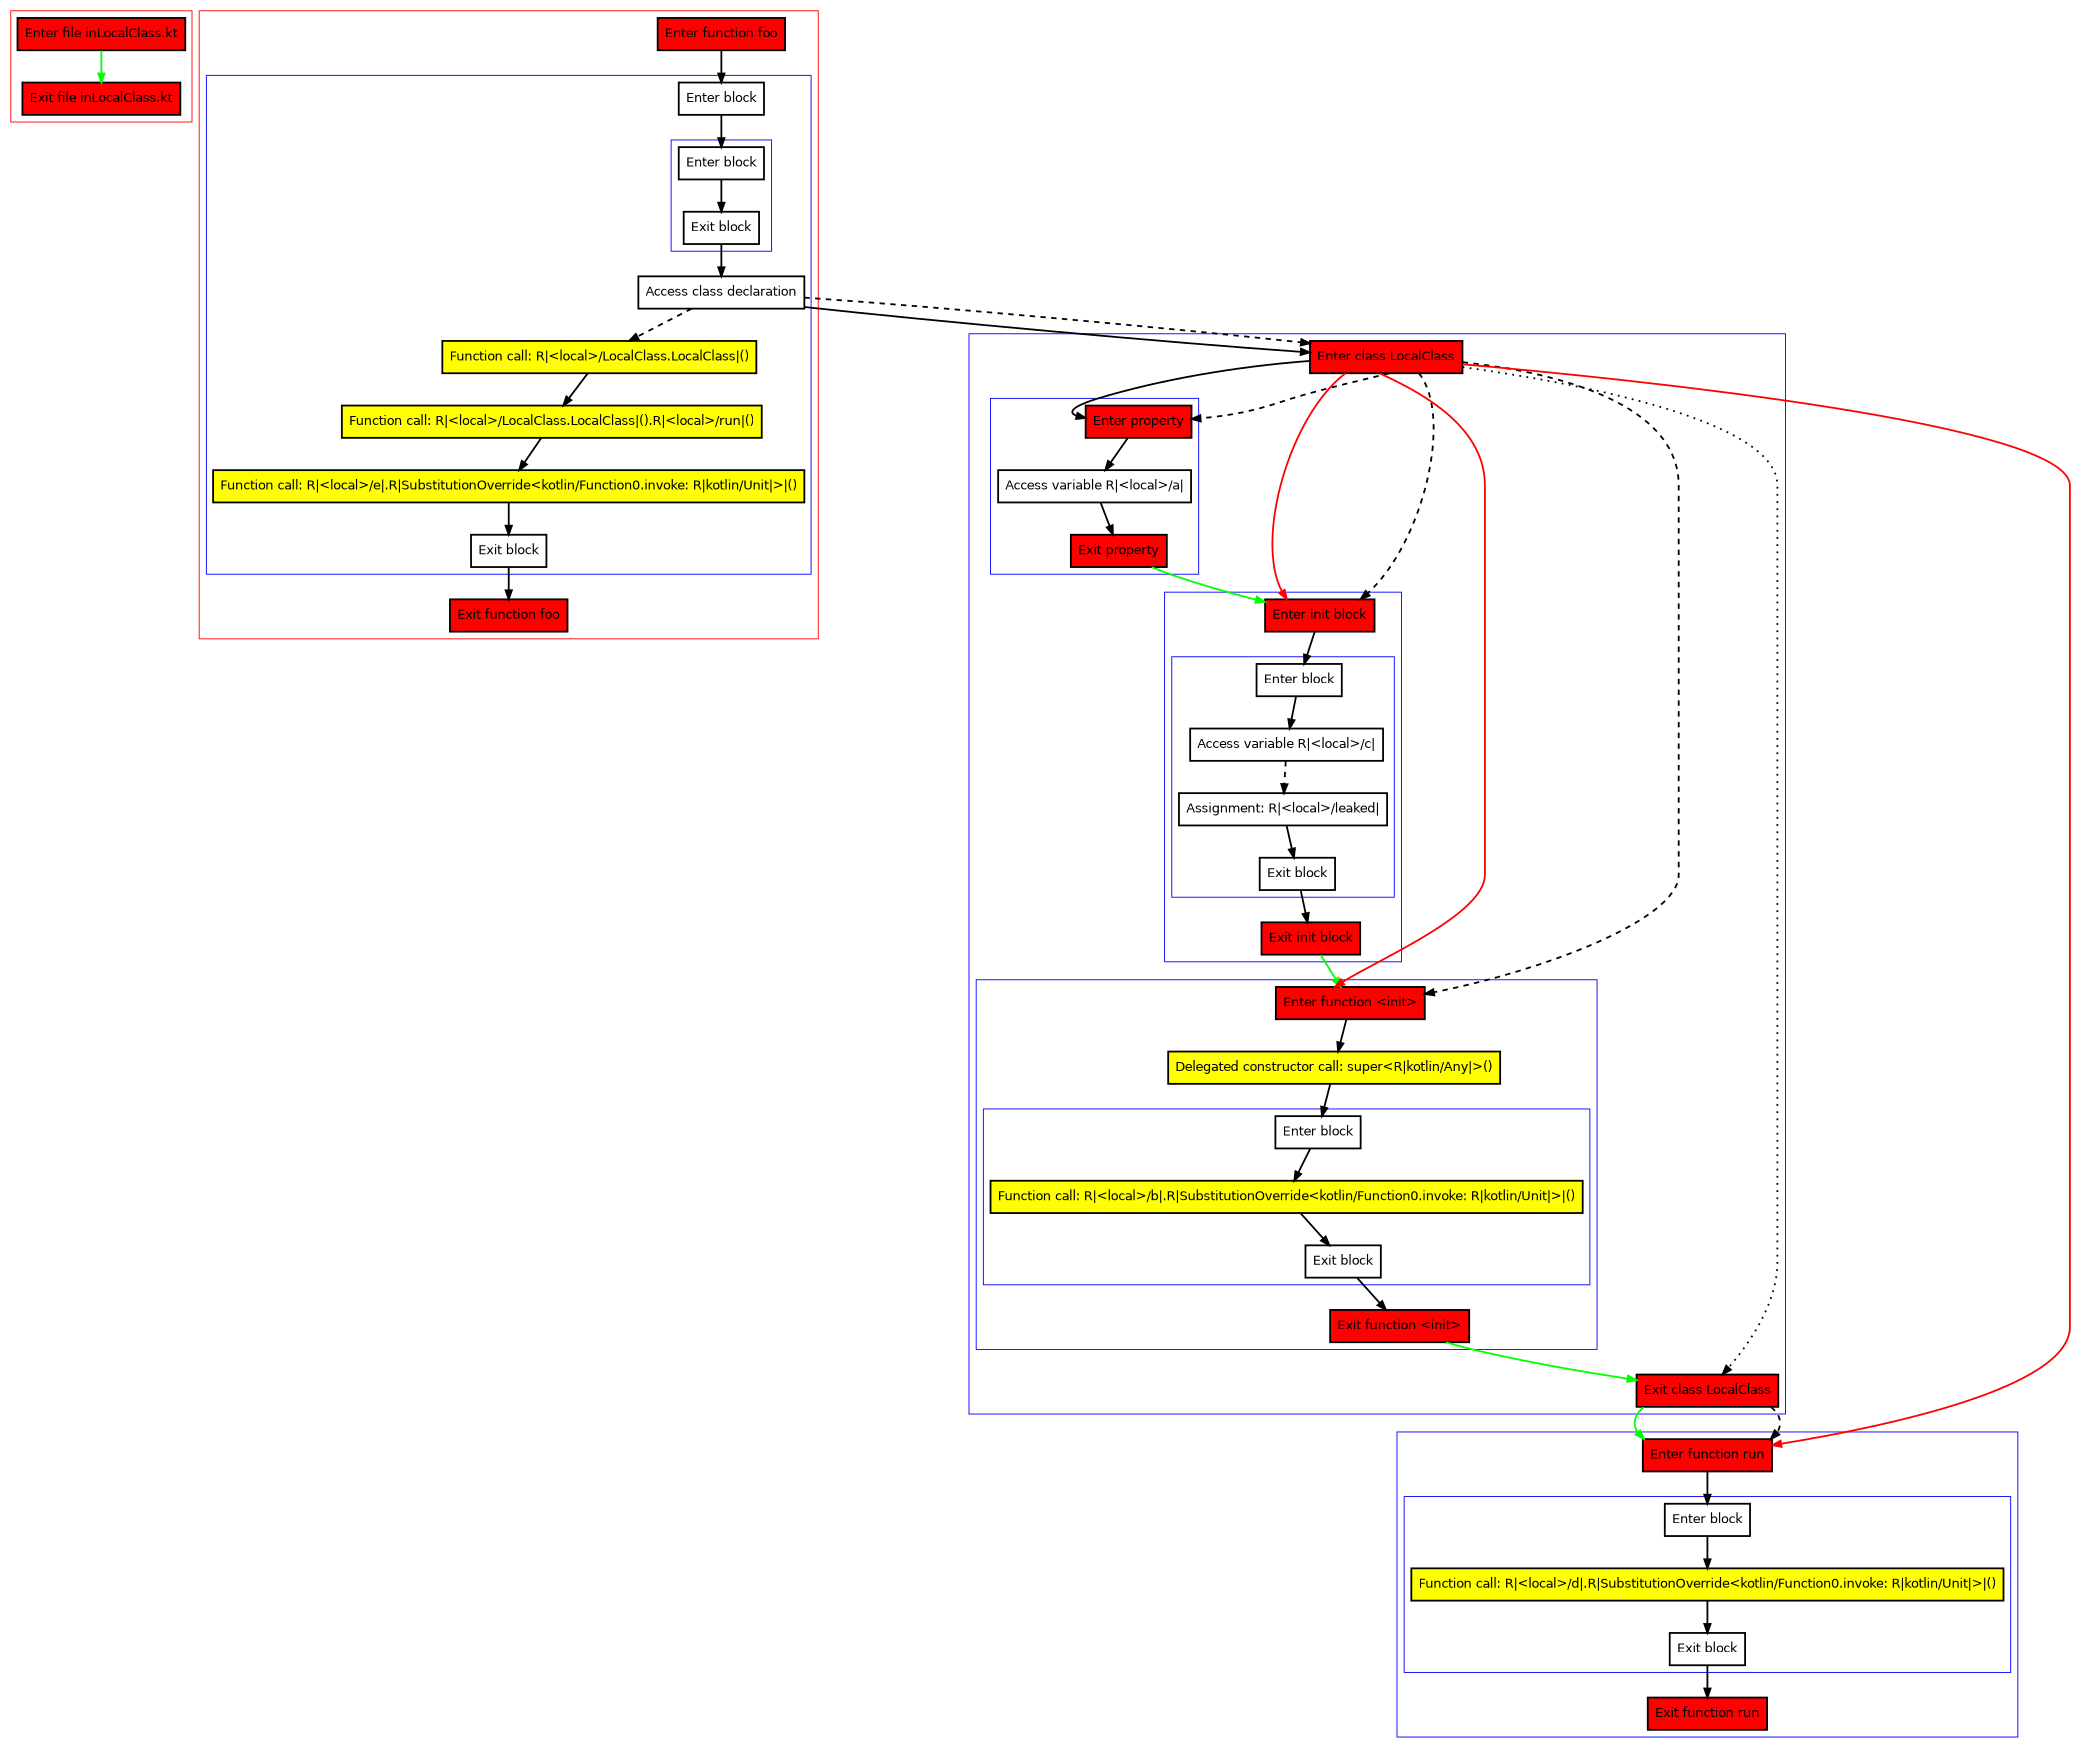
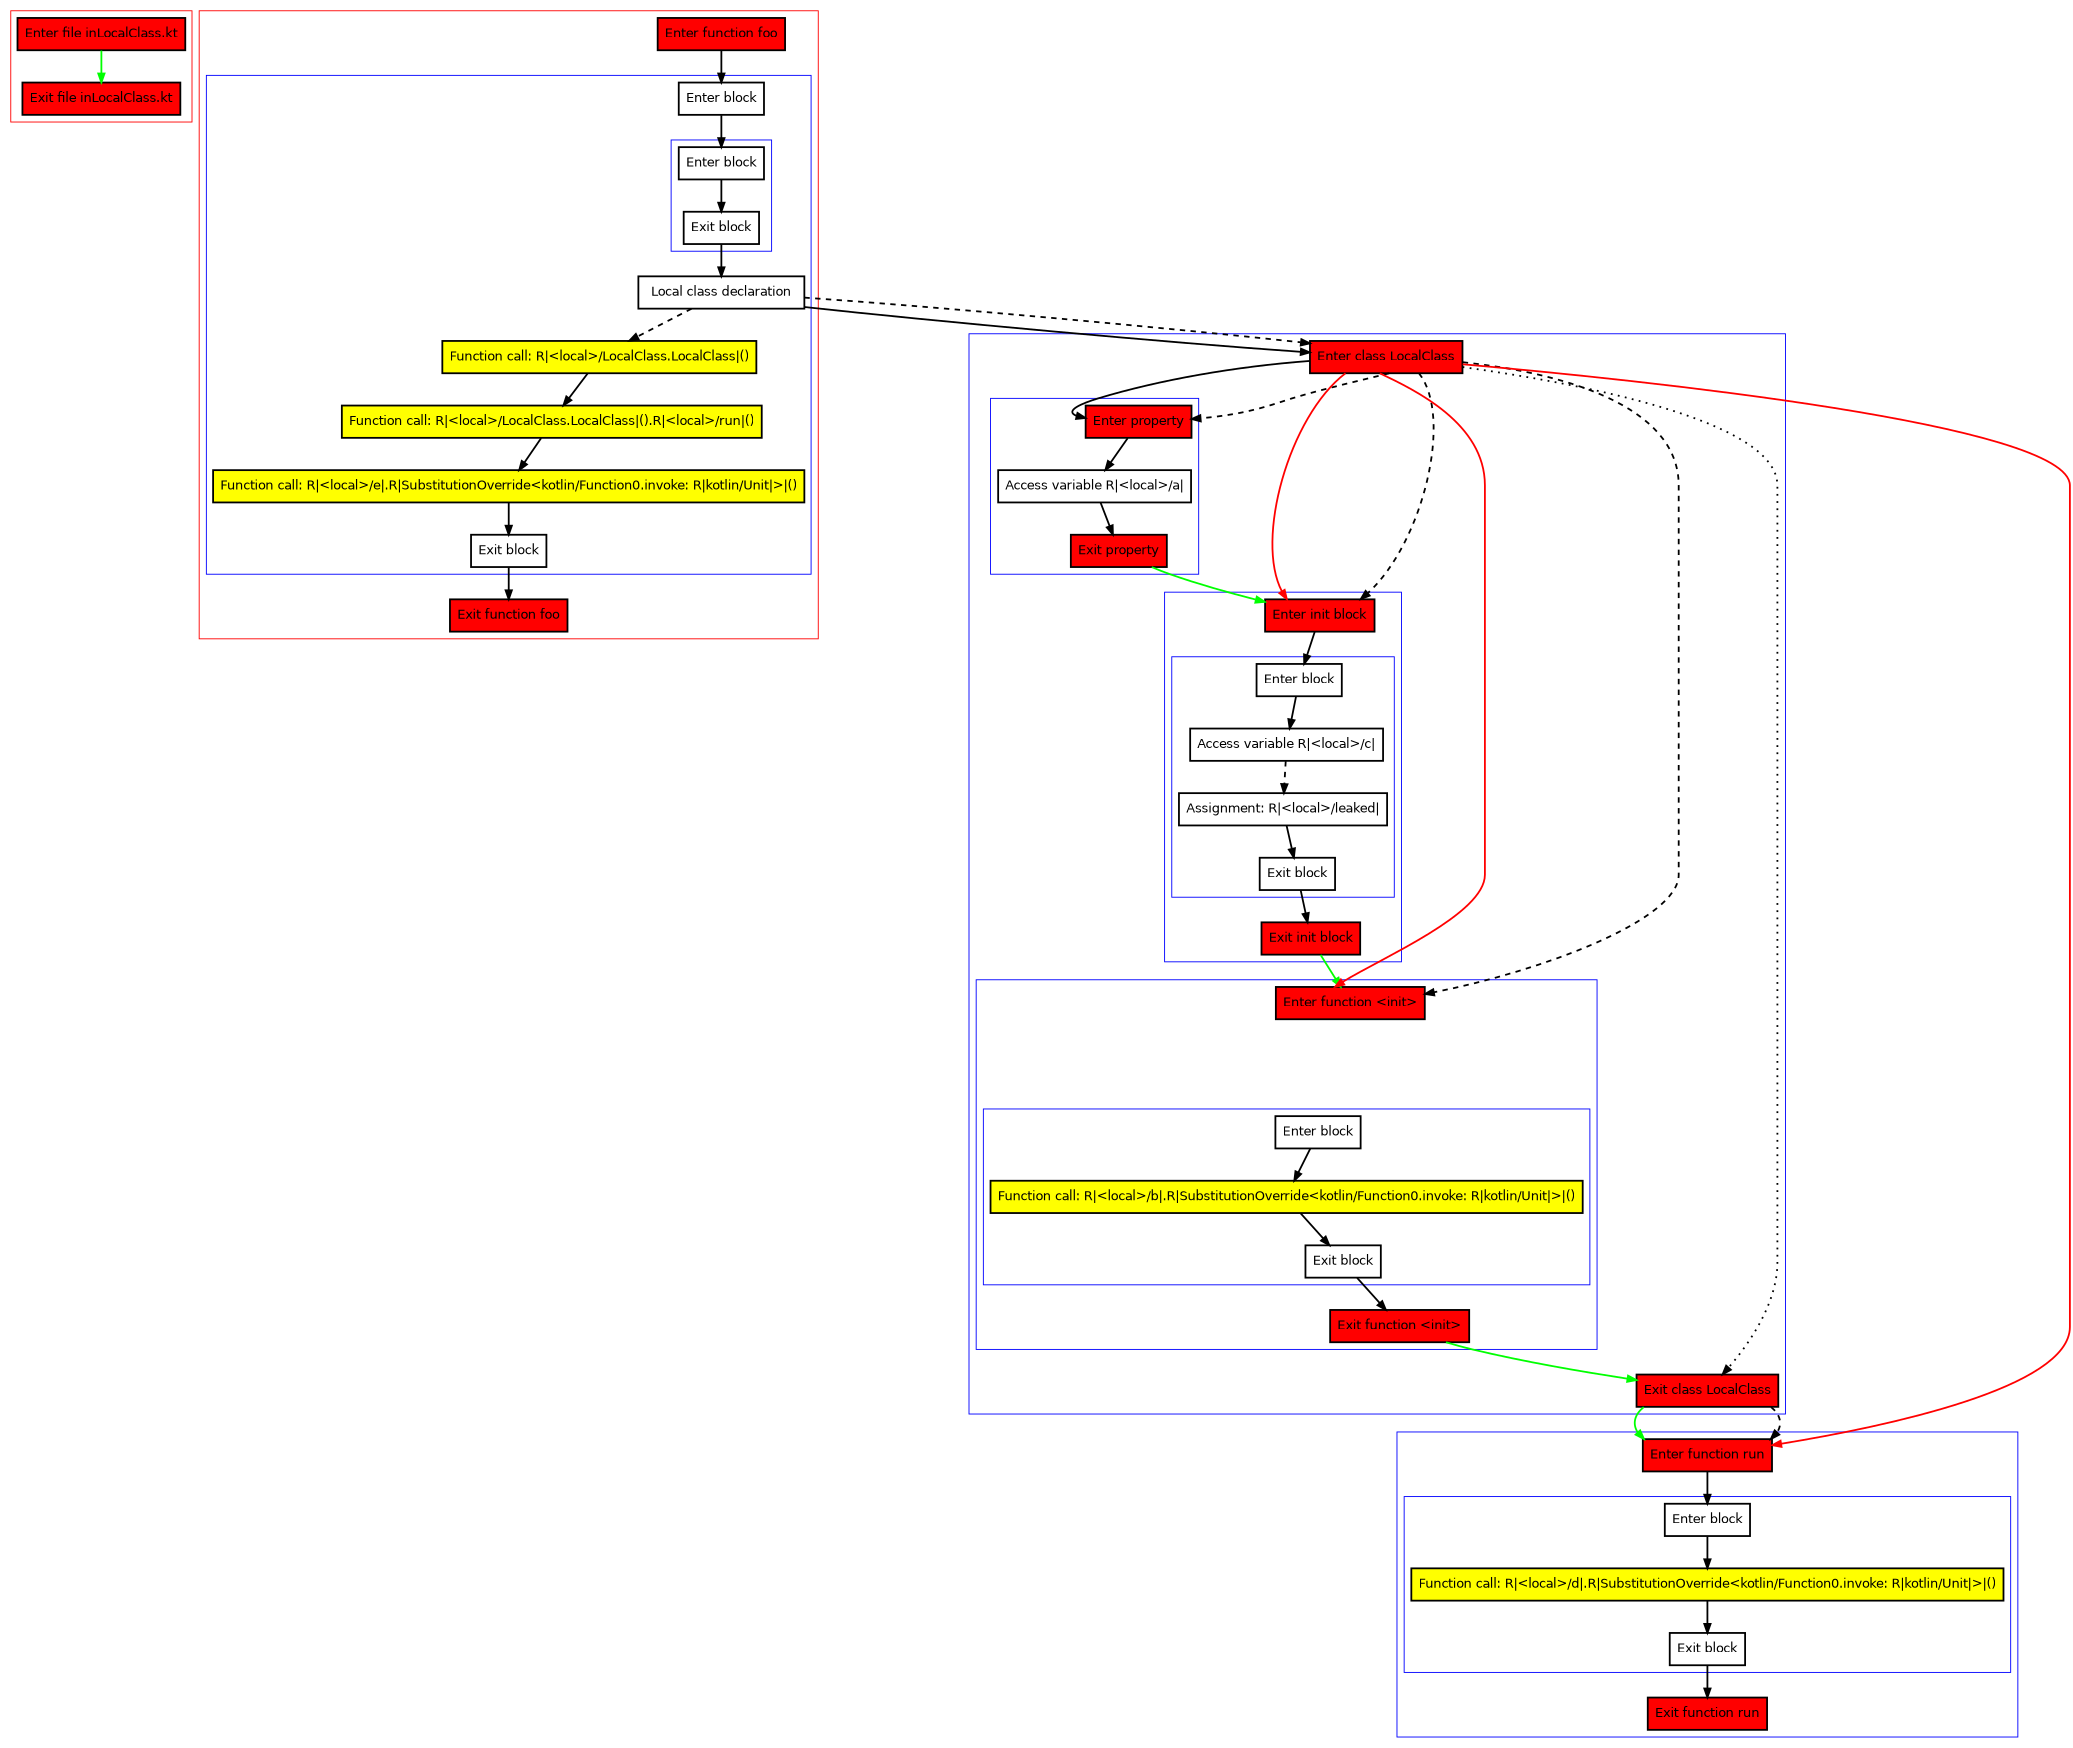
node "Access class declaration": label "Access class declaration" -> "Local class declaration"
node "Delegated constructor call: super<R|kotlin/Any|>()": removed
